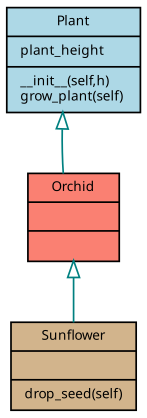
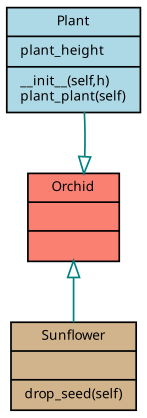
node "Plant": text "grow_plant(self)" -> "plant_plant(self)"
edge "Orchid" -> "Plant": reversed
